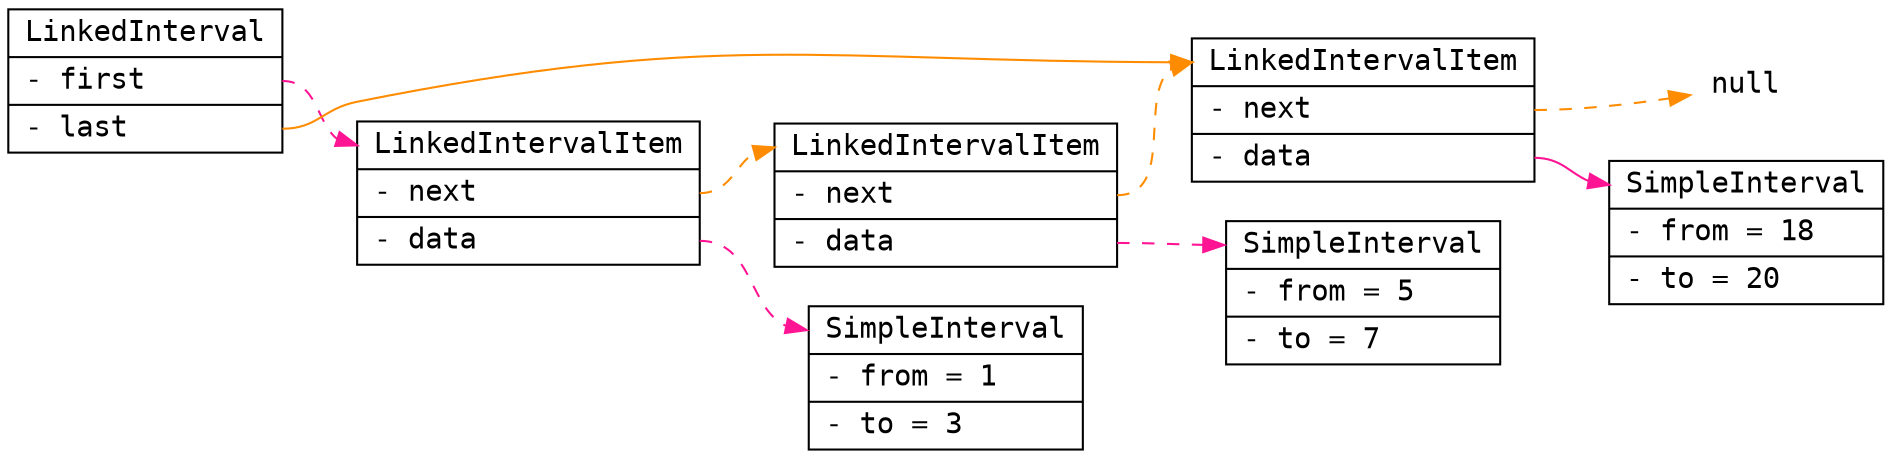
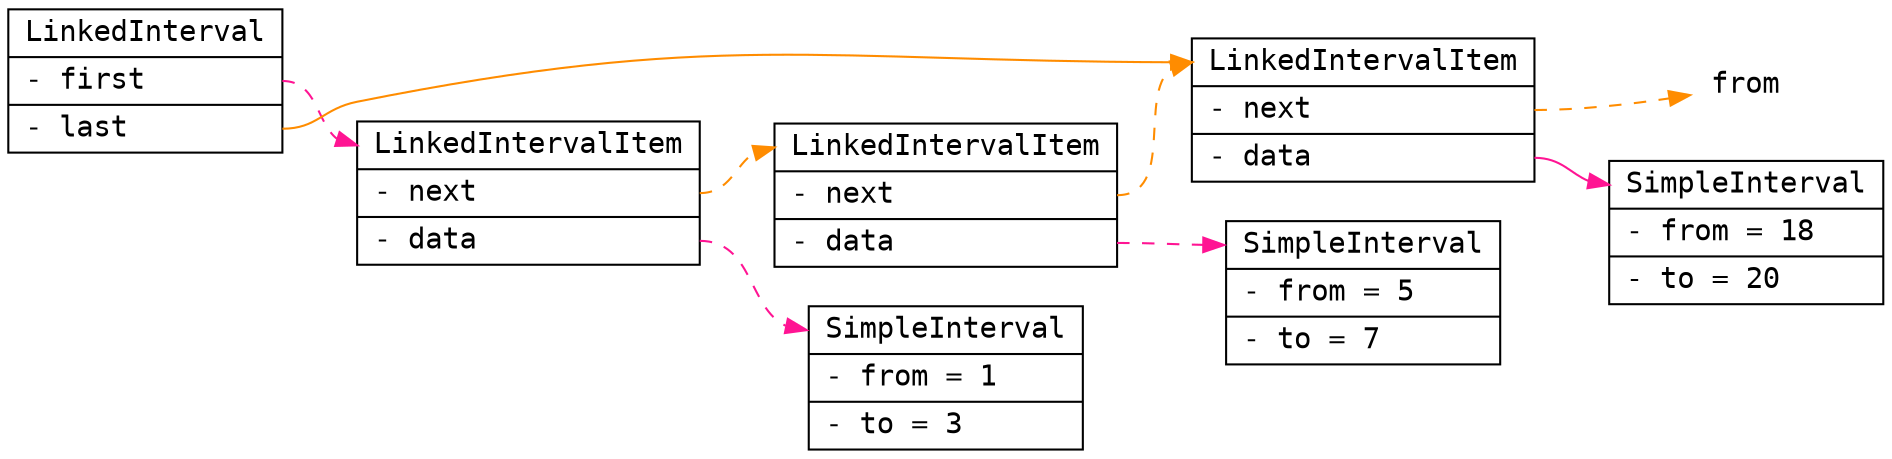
node "null": label "null" -> "from"
